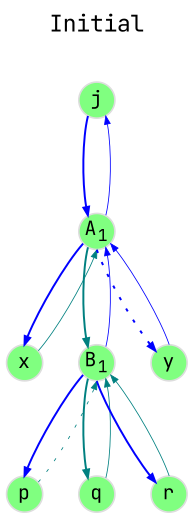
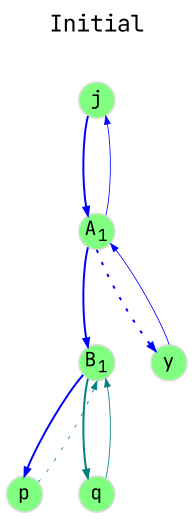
edge "B" -> "A": removed
edge "A" -> "B": color teal -> blue
node "x": removed
node "r": removed
